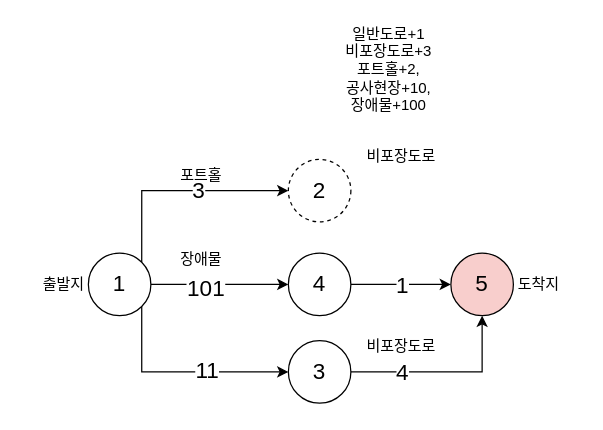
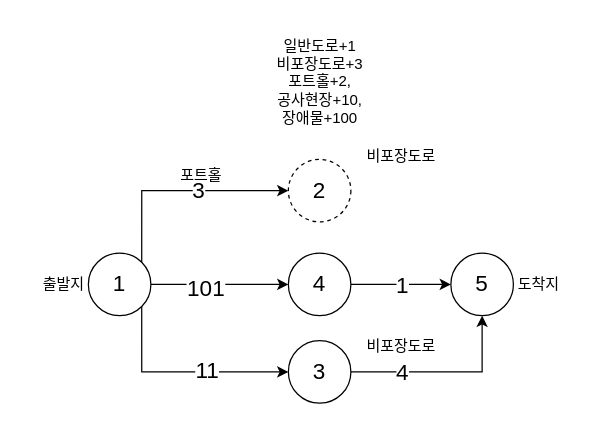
node "일반도로+1 비포장도로+3 포트홀+2, 공사현장+10, 장애물+100": moved (388, 69) -> (319, 82)
node "장애물": removed
node "5": fillcolor #f8cecc -> #ffffff
